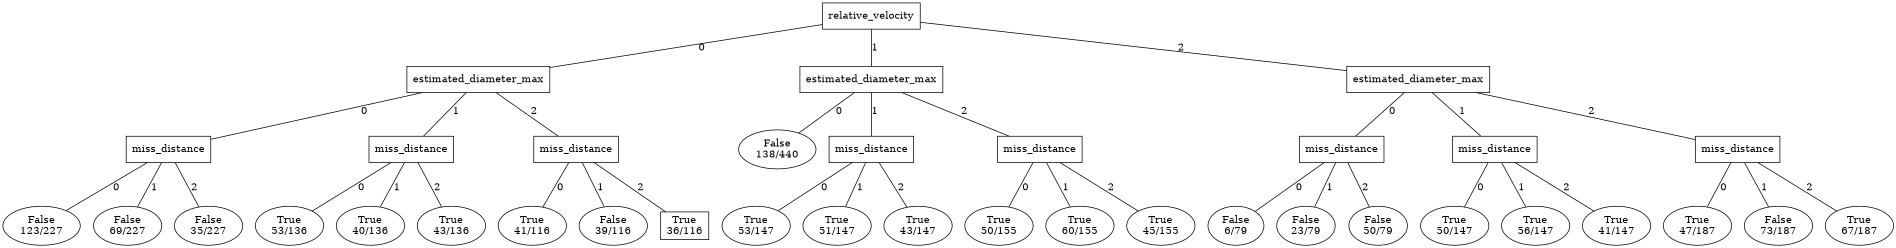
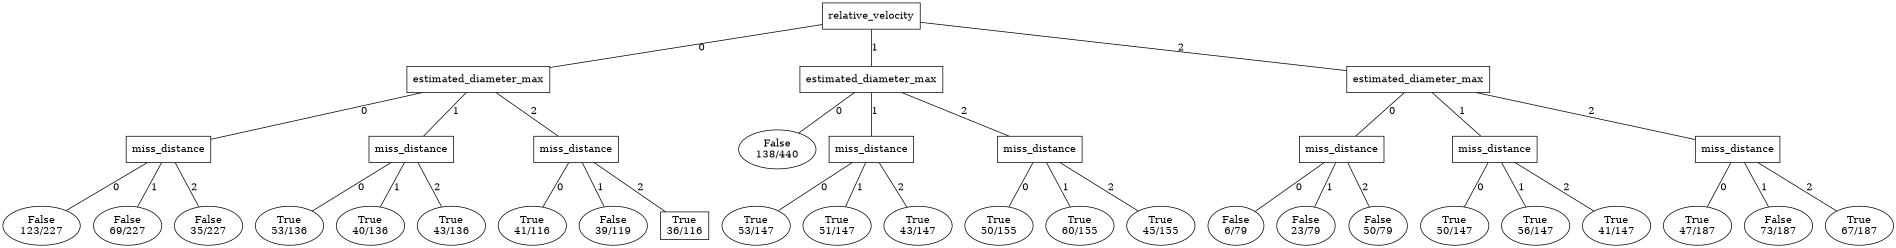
node "False 39/116": label "False 39/116" -> "False 39/119"
